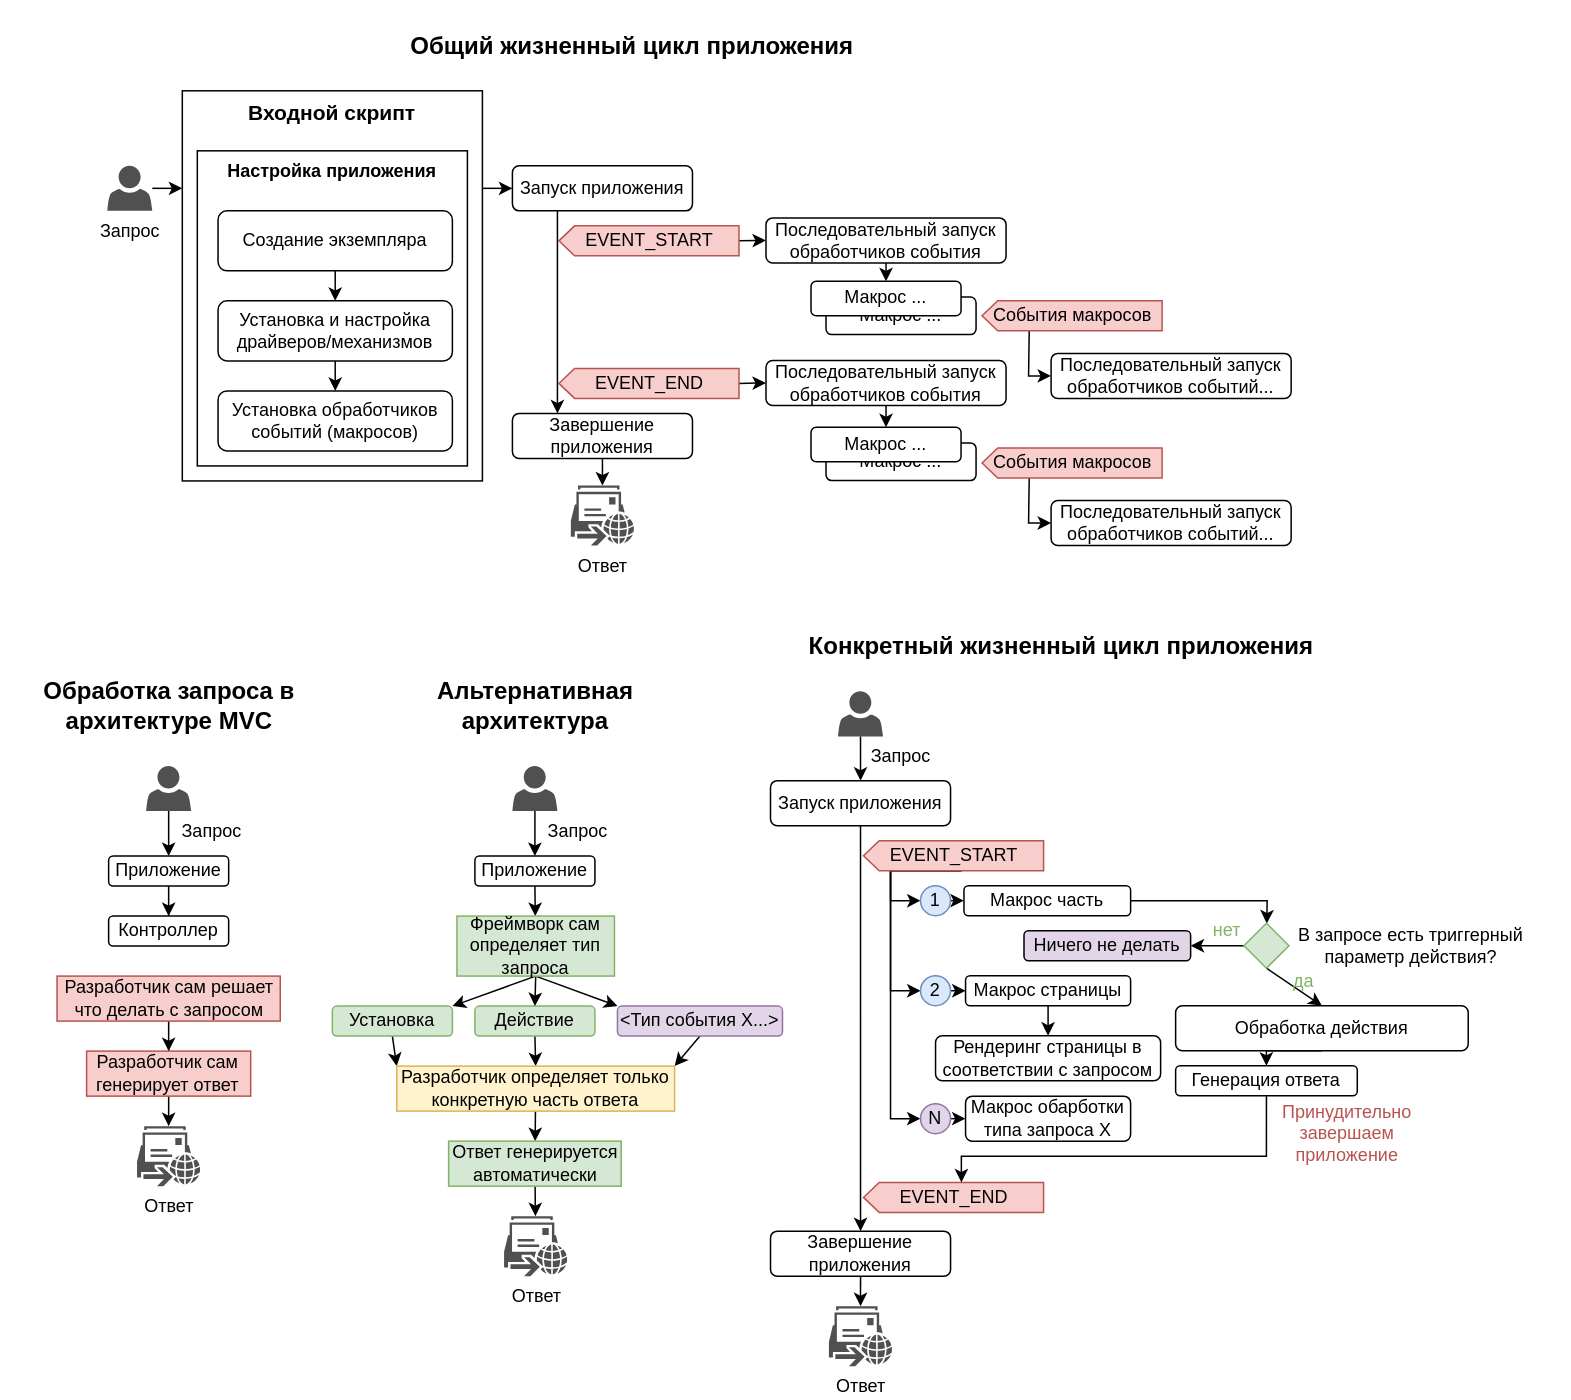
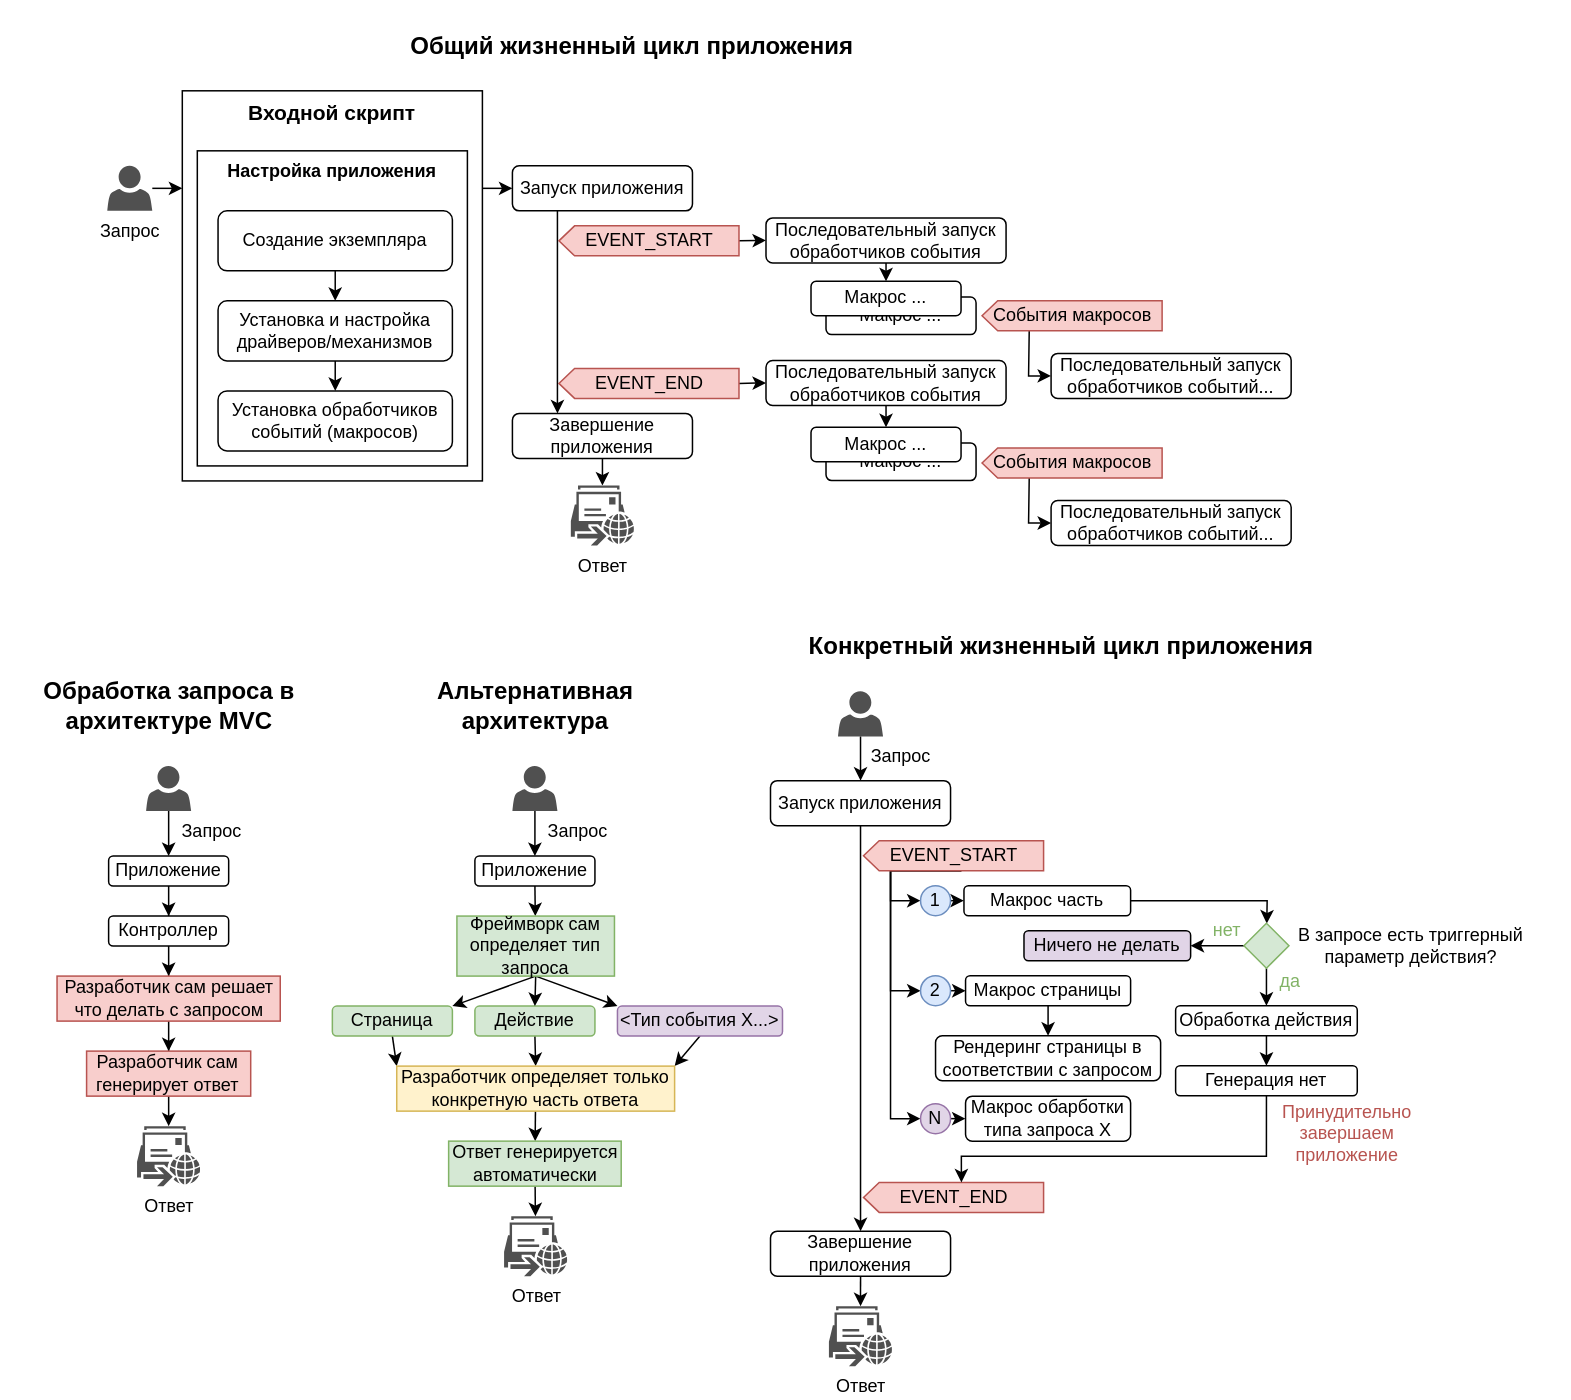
edge "Контроллер" -> "Разработчик сам решает что делать с запросом": added
node "Установка": label "Установка" -> "Страница"
node "Обработка действия": size 293x45 -> 182x30
node "Генерация ответа": label "Генерация ответа" -> "Генерация нет"
